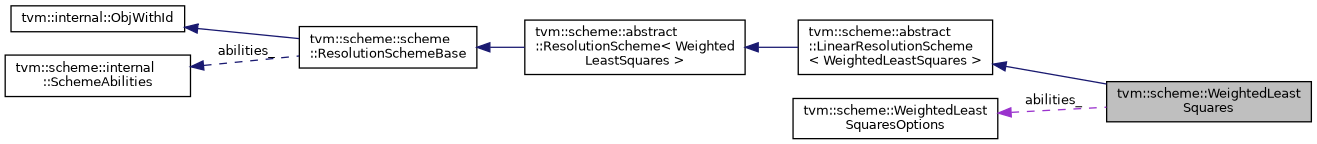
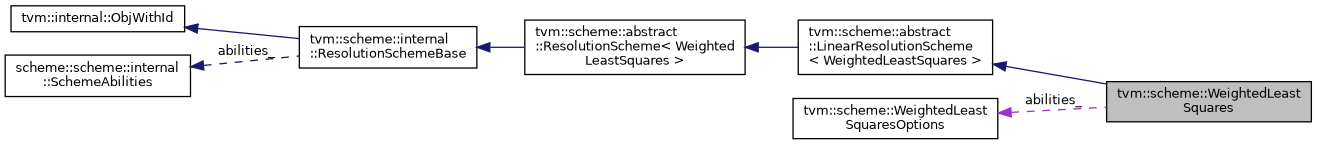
node "tvm::scheme::scheme ::ResolutionSchemeBase": label "tvm::scheme::scheme ::ResolutionSchemeBase" -> "tvm::scheme::internal ::ResolutionSchemeBase"
node "tvm::scheme::internal ::SchemeAbilities": label "tvm::scheme::internal ::SchemeAbilities" -> "scheme::scheme::internal ::SchemeAbilities"
